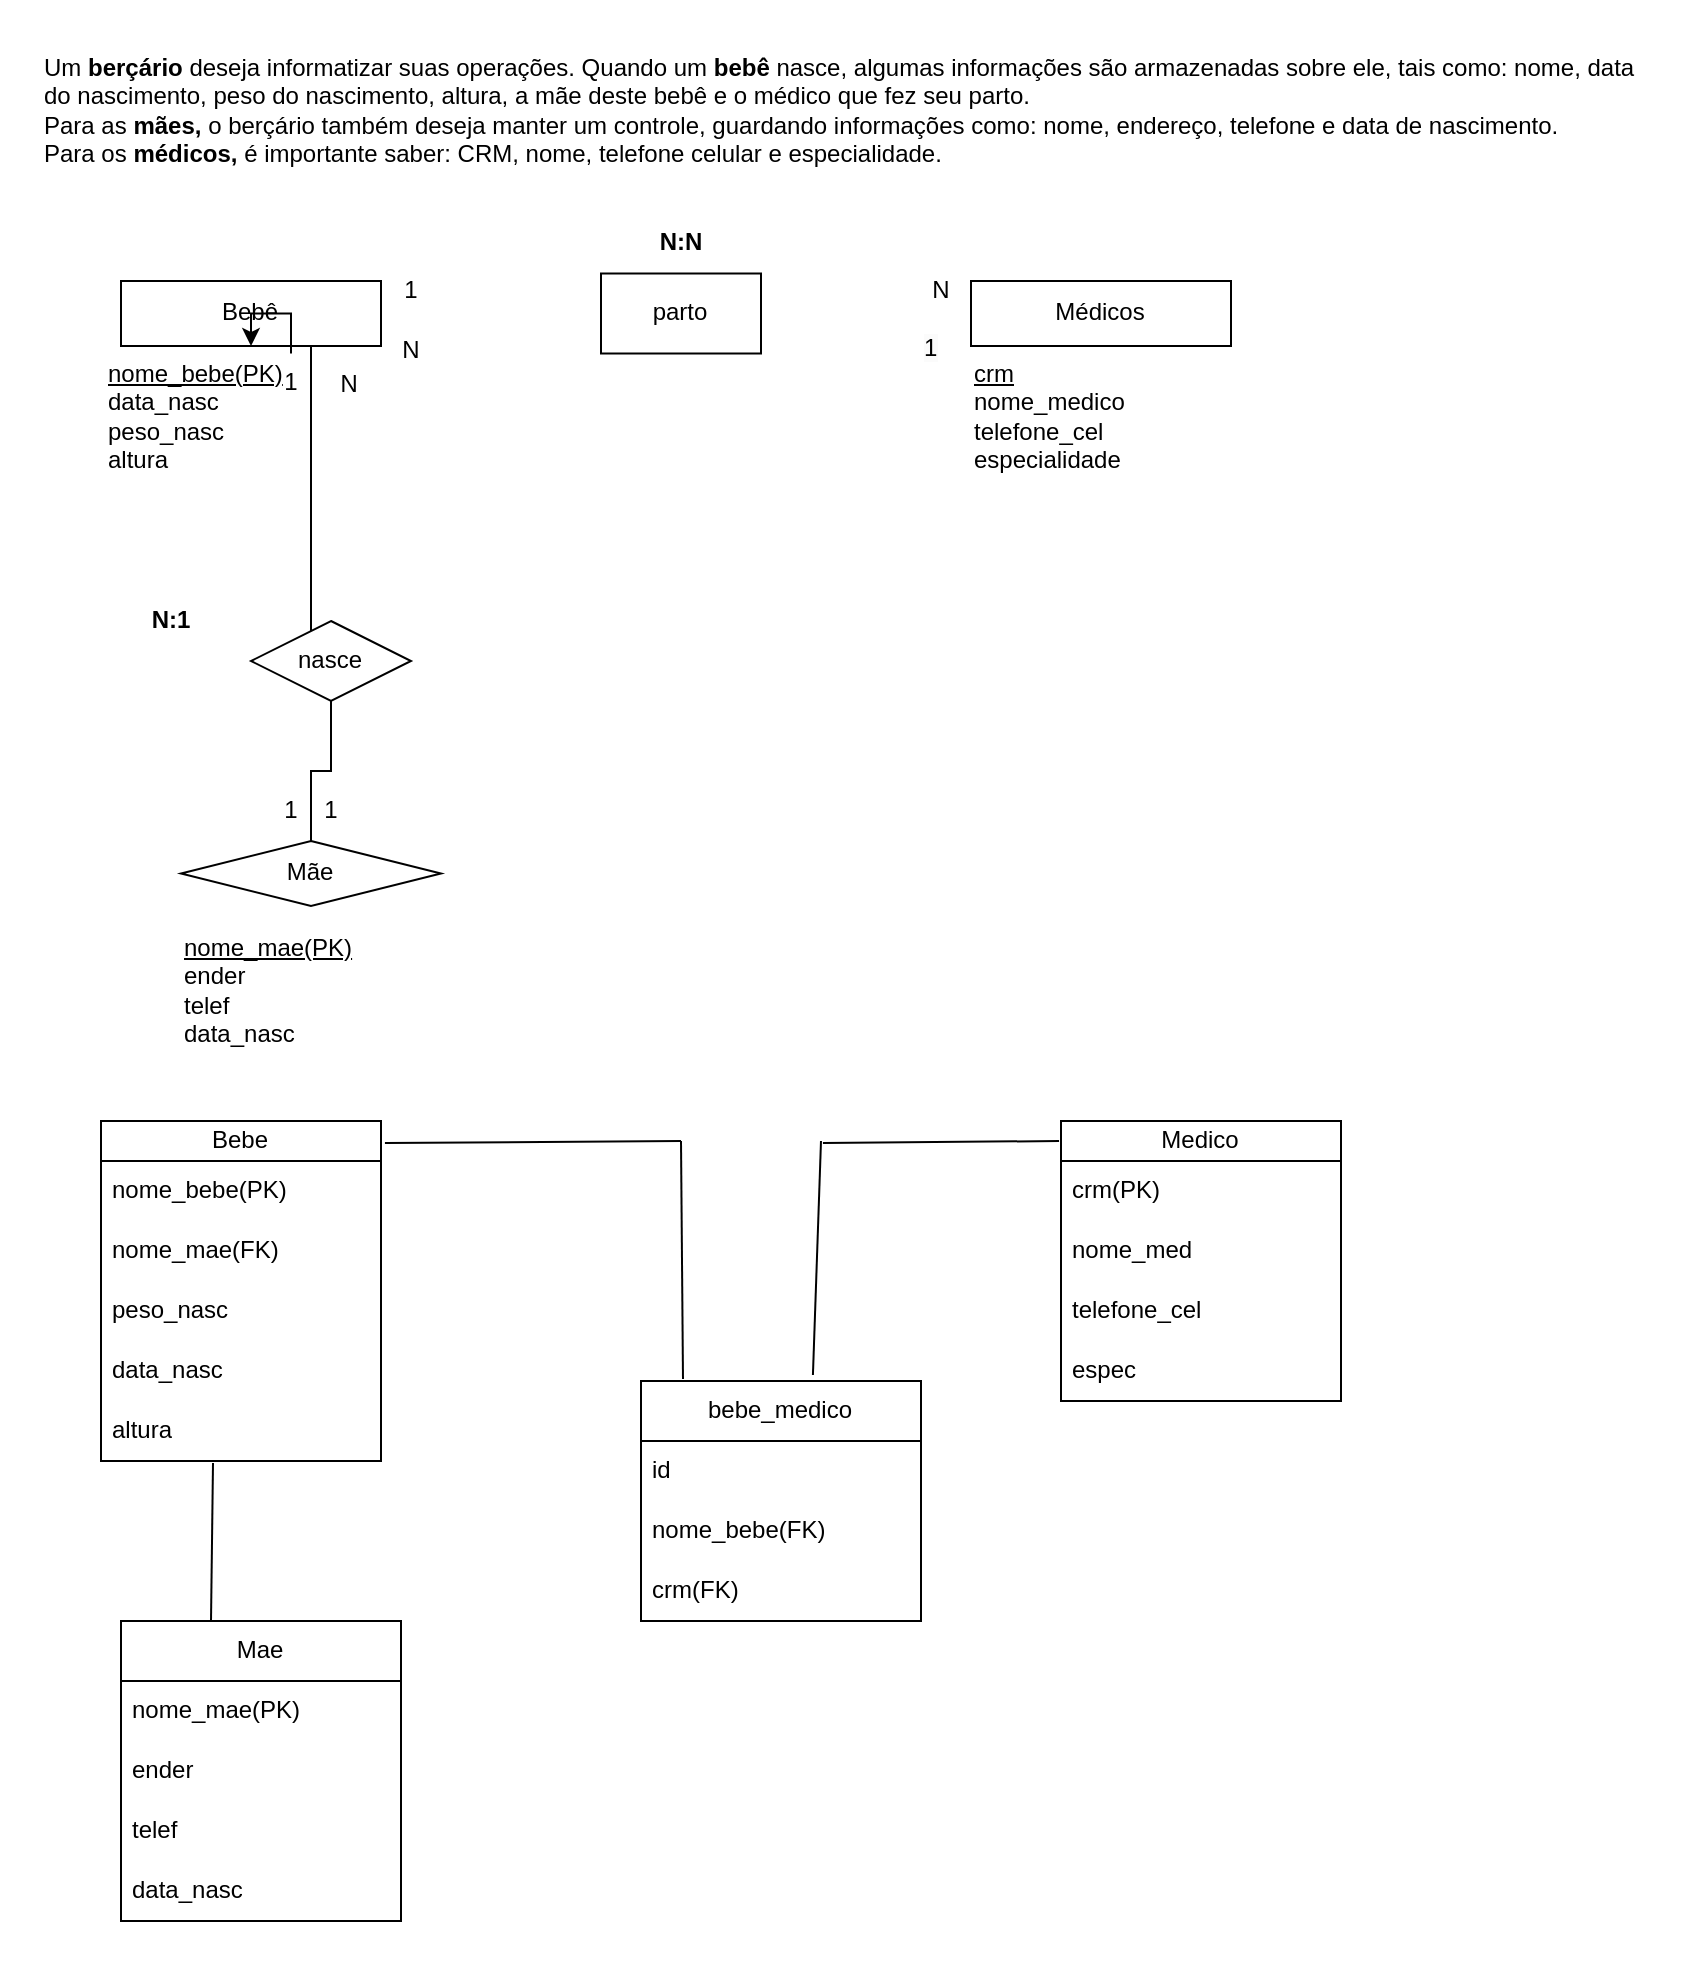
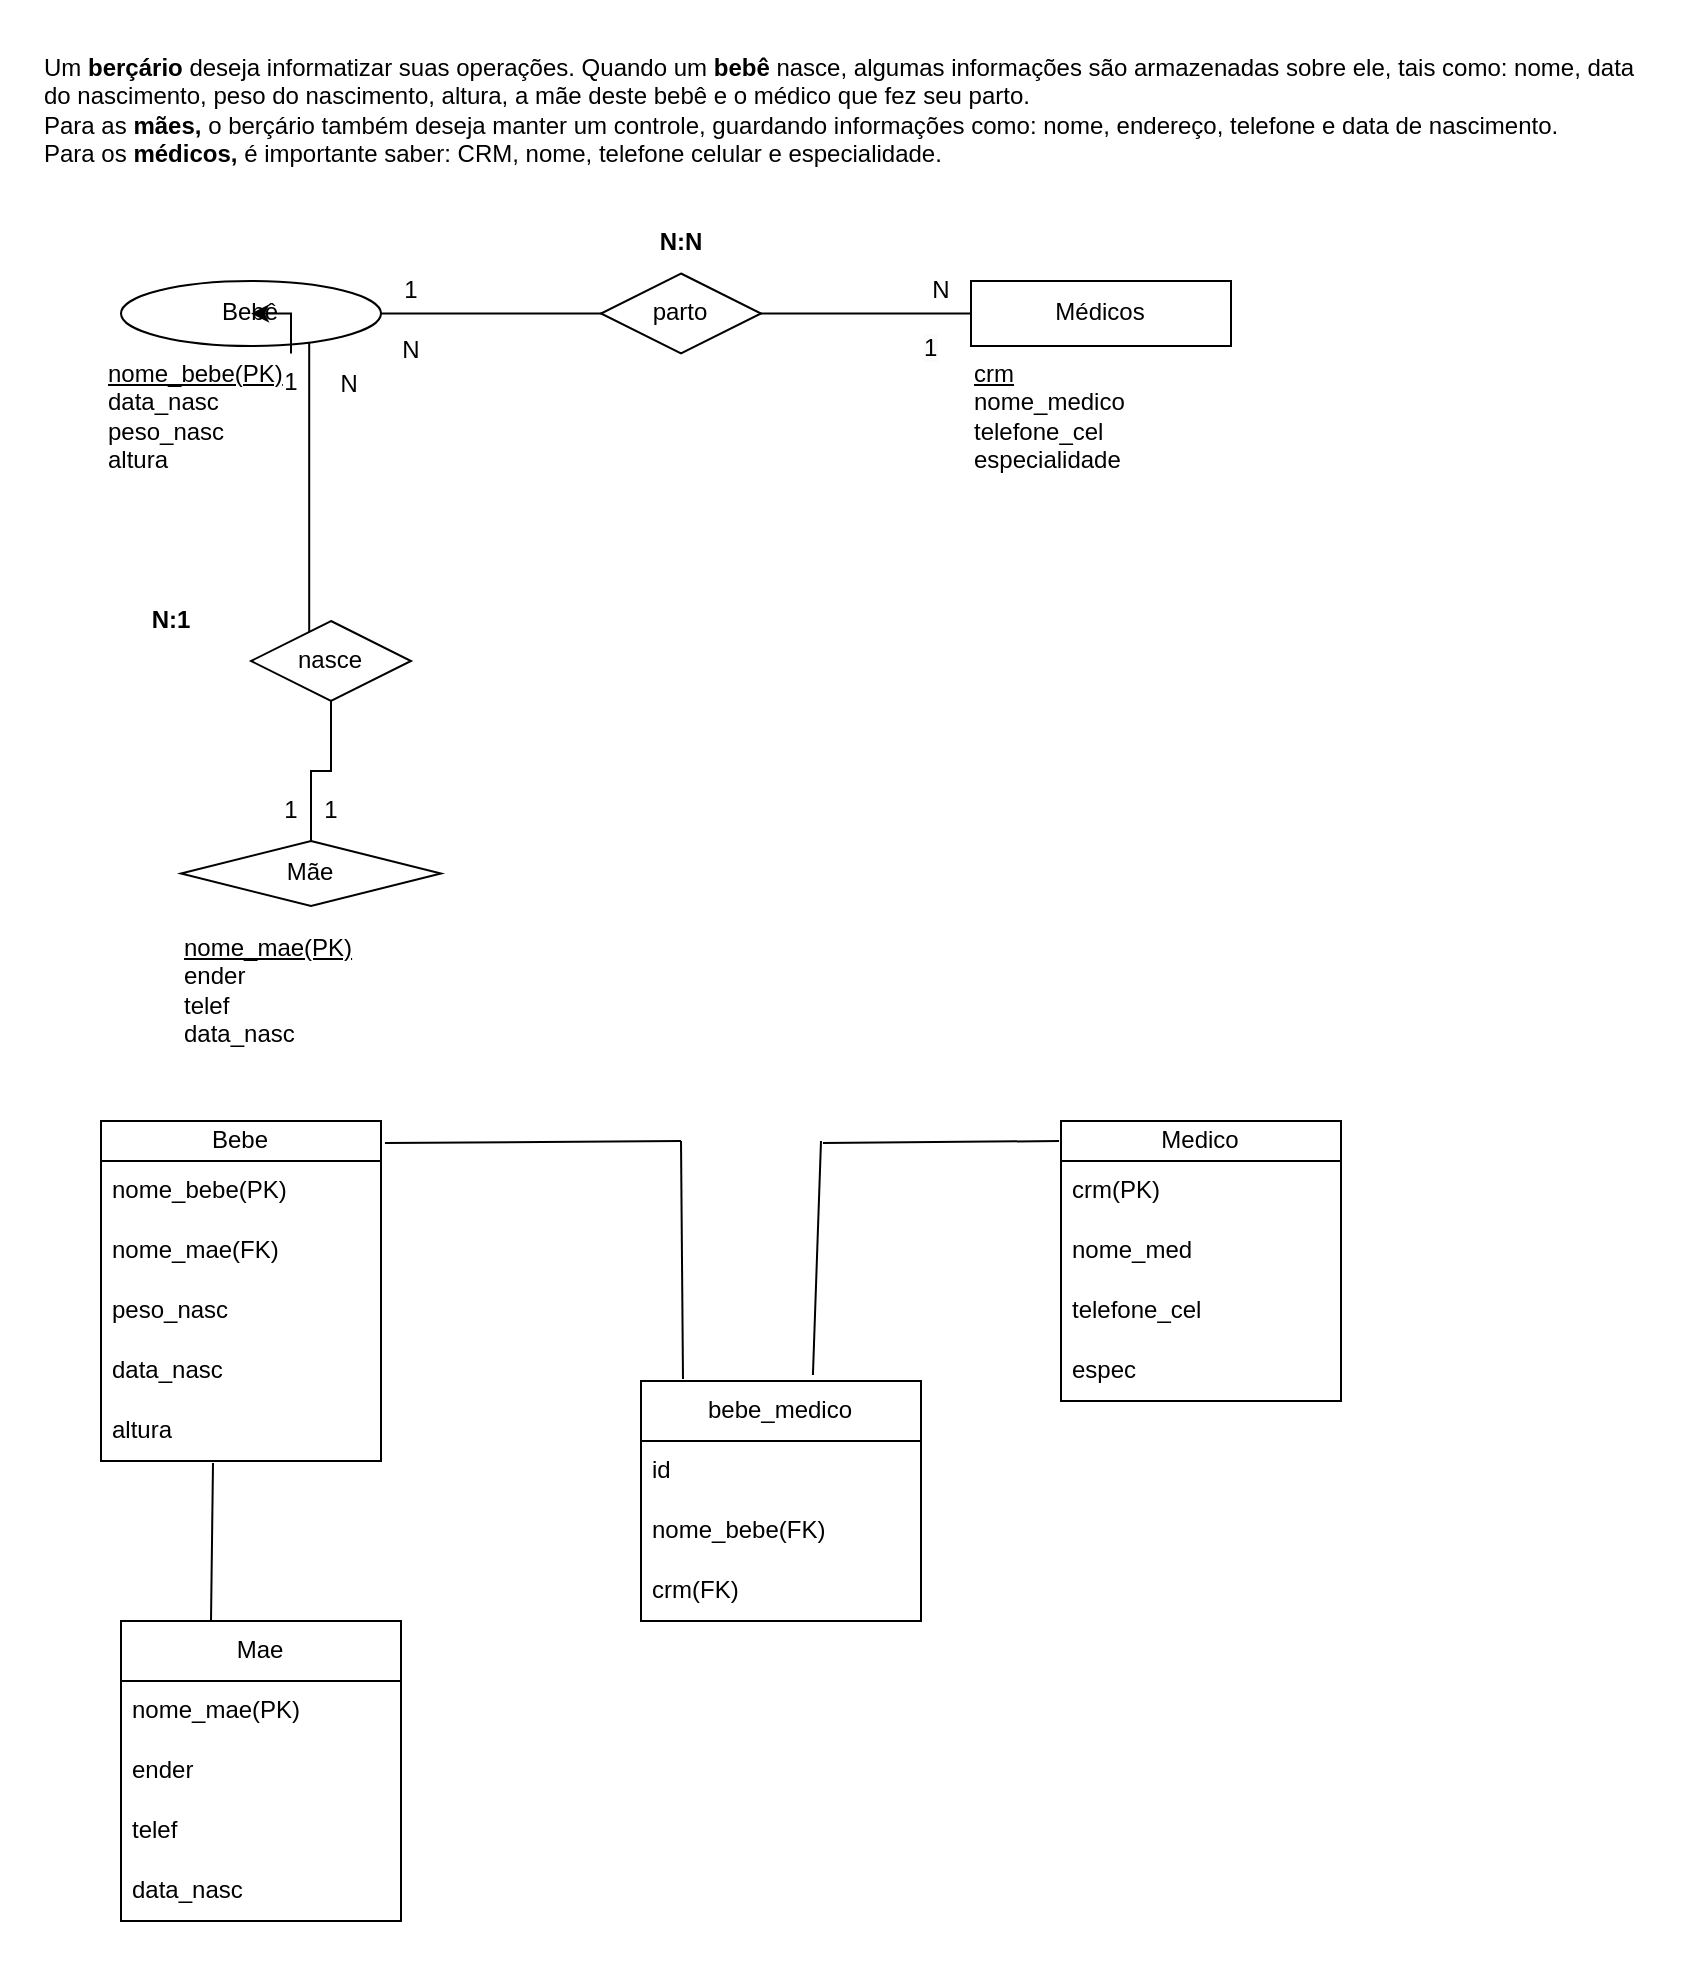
node "Bebê": shape rectangle -> ellipse
edge "Bebê" -- "Médicos": added
node "parto": shape rectangle -> diamond
